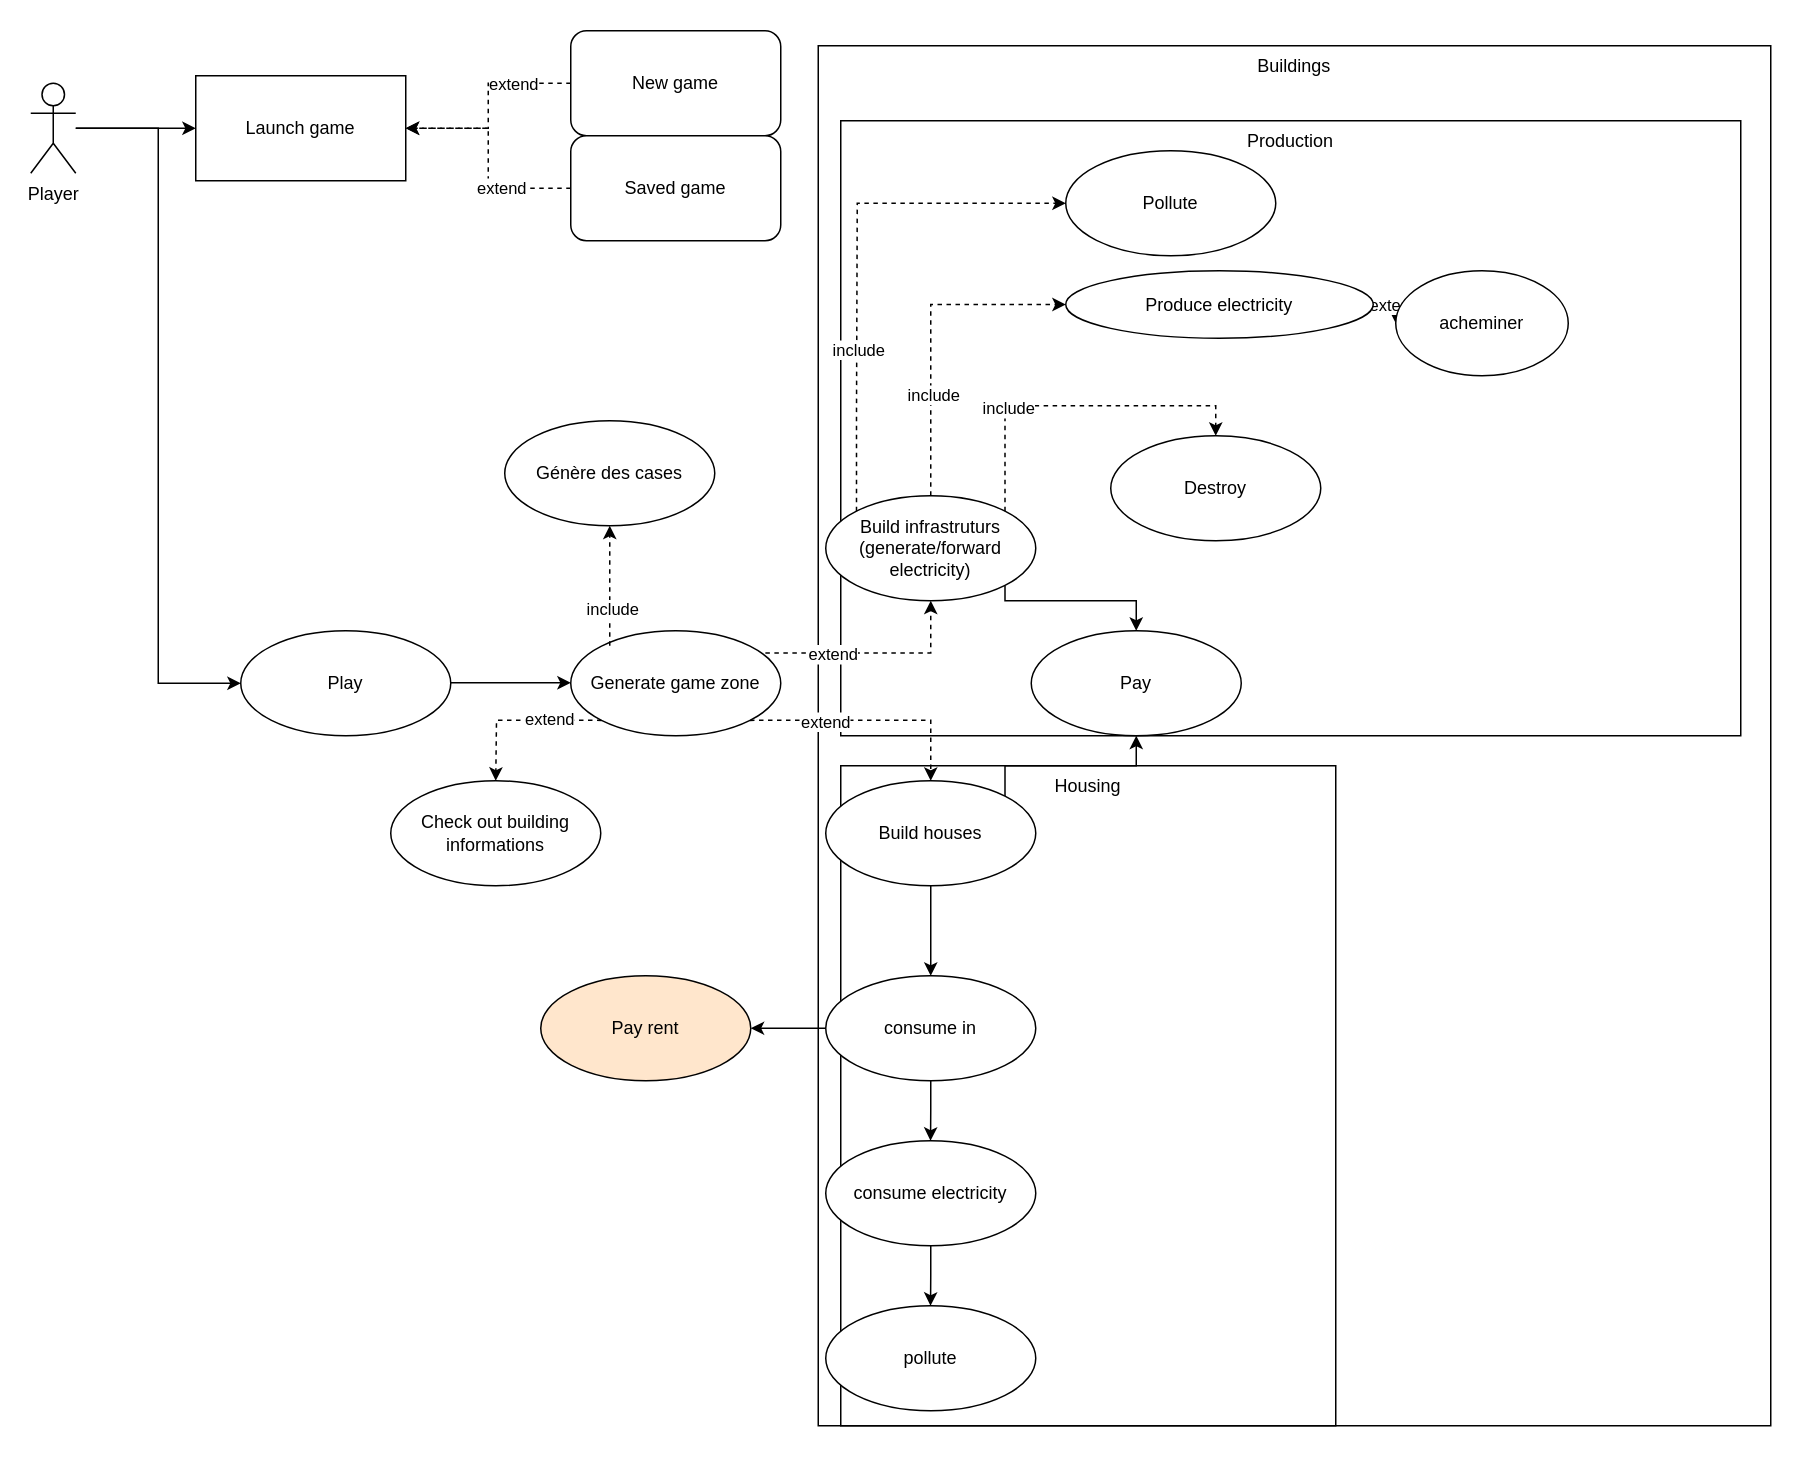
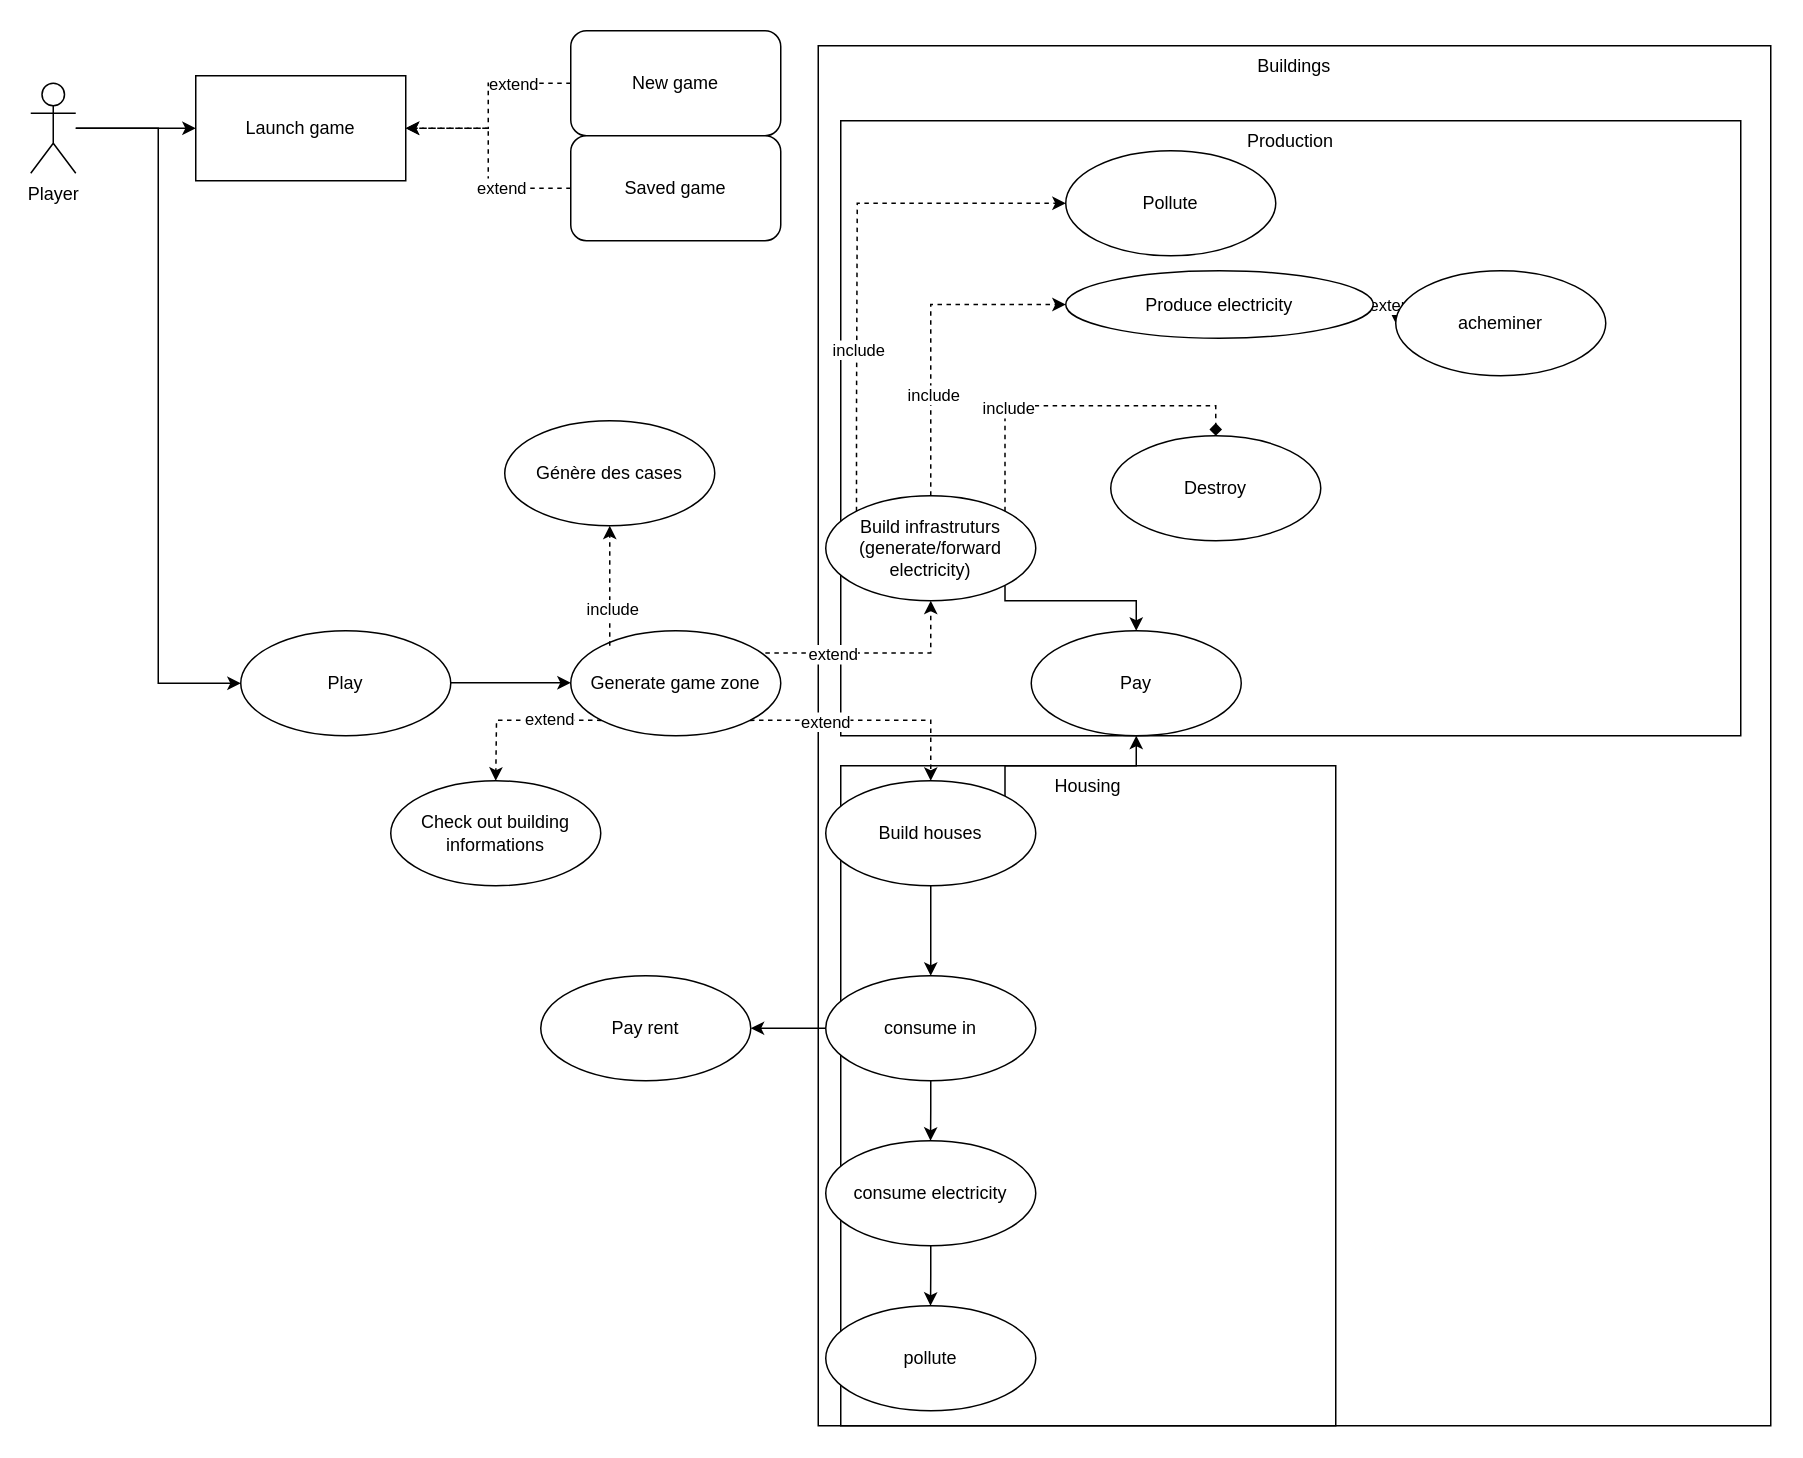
node "acheminer": size 173x105 -> 210x105
edge "Build infrastruturs (generate/forward electricity)" -> "Destroy": arrowhead classic -> diamond
node "Pay rent": fillcolor #ffe6cc -> #ffffff
